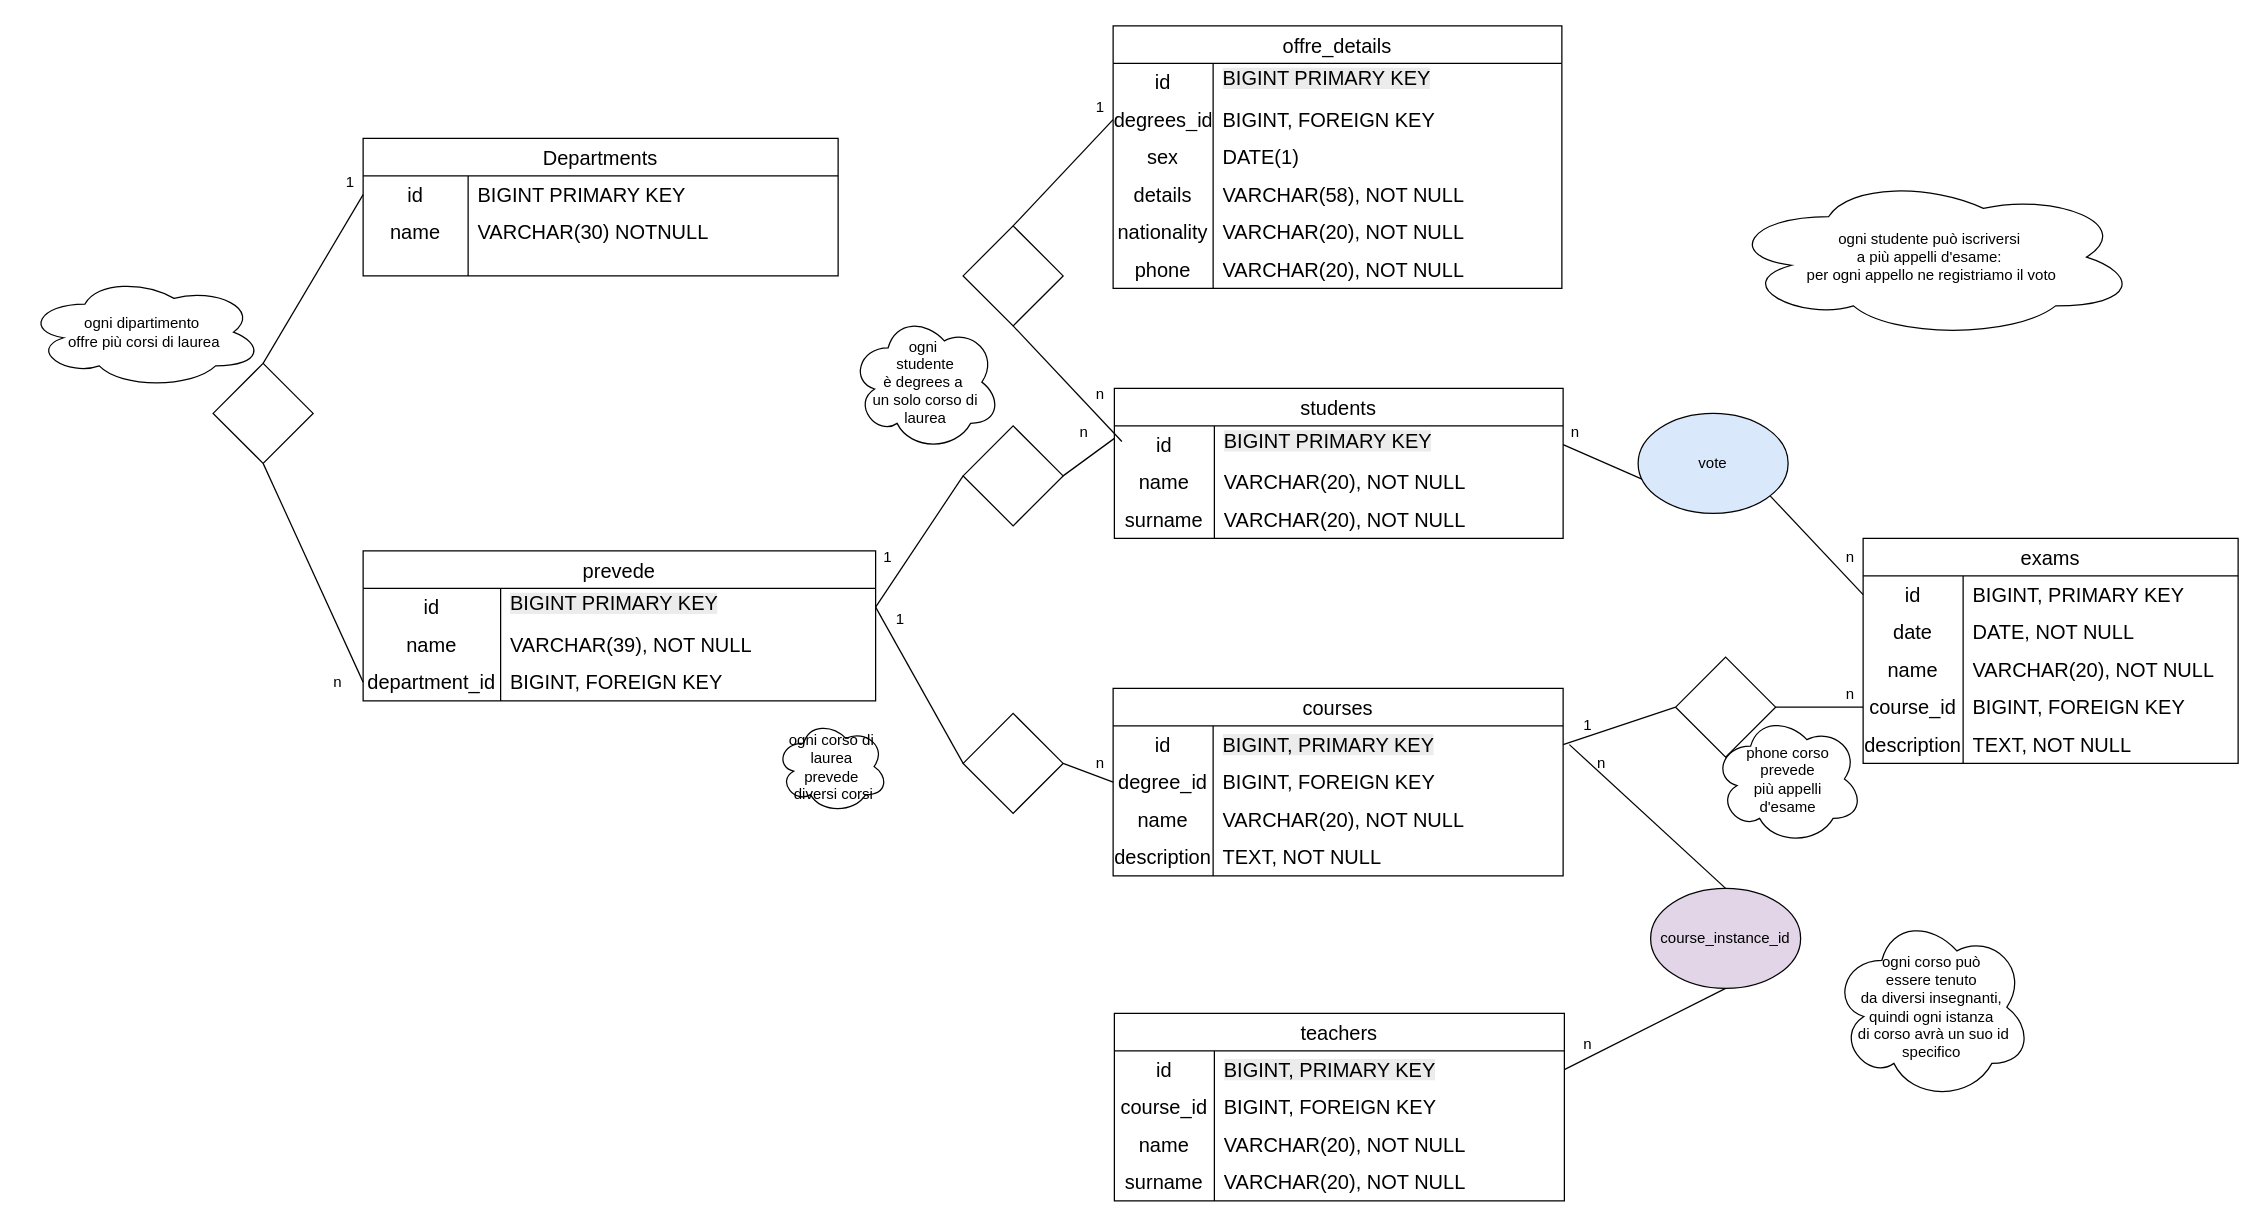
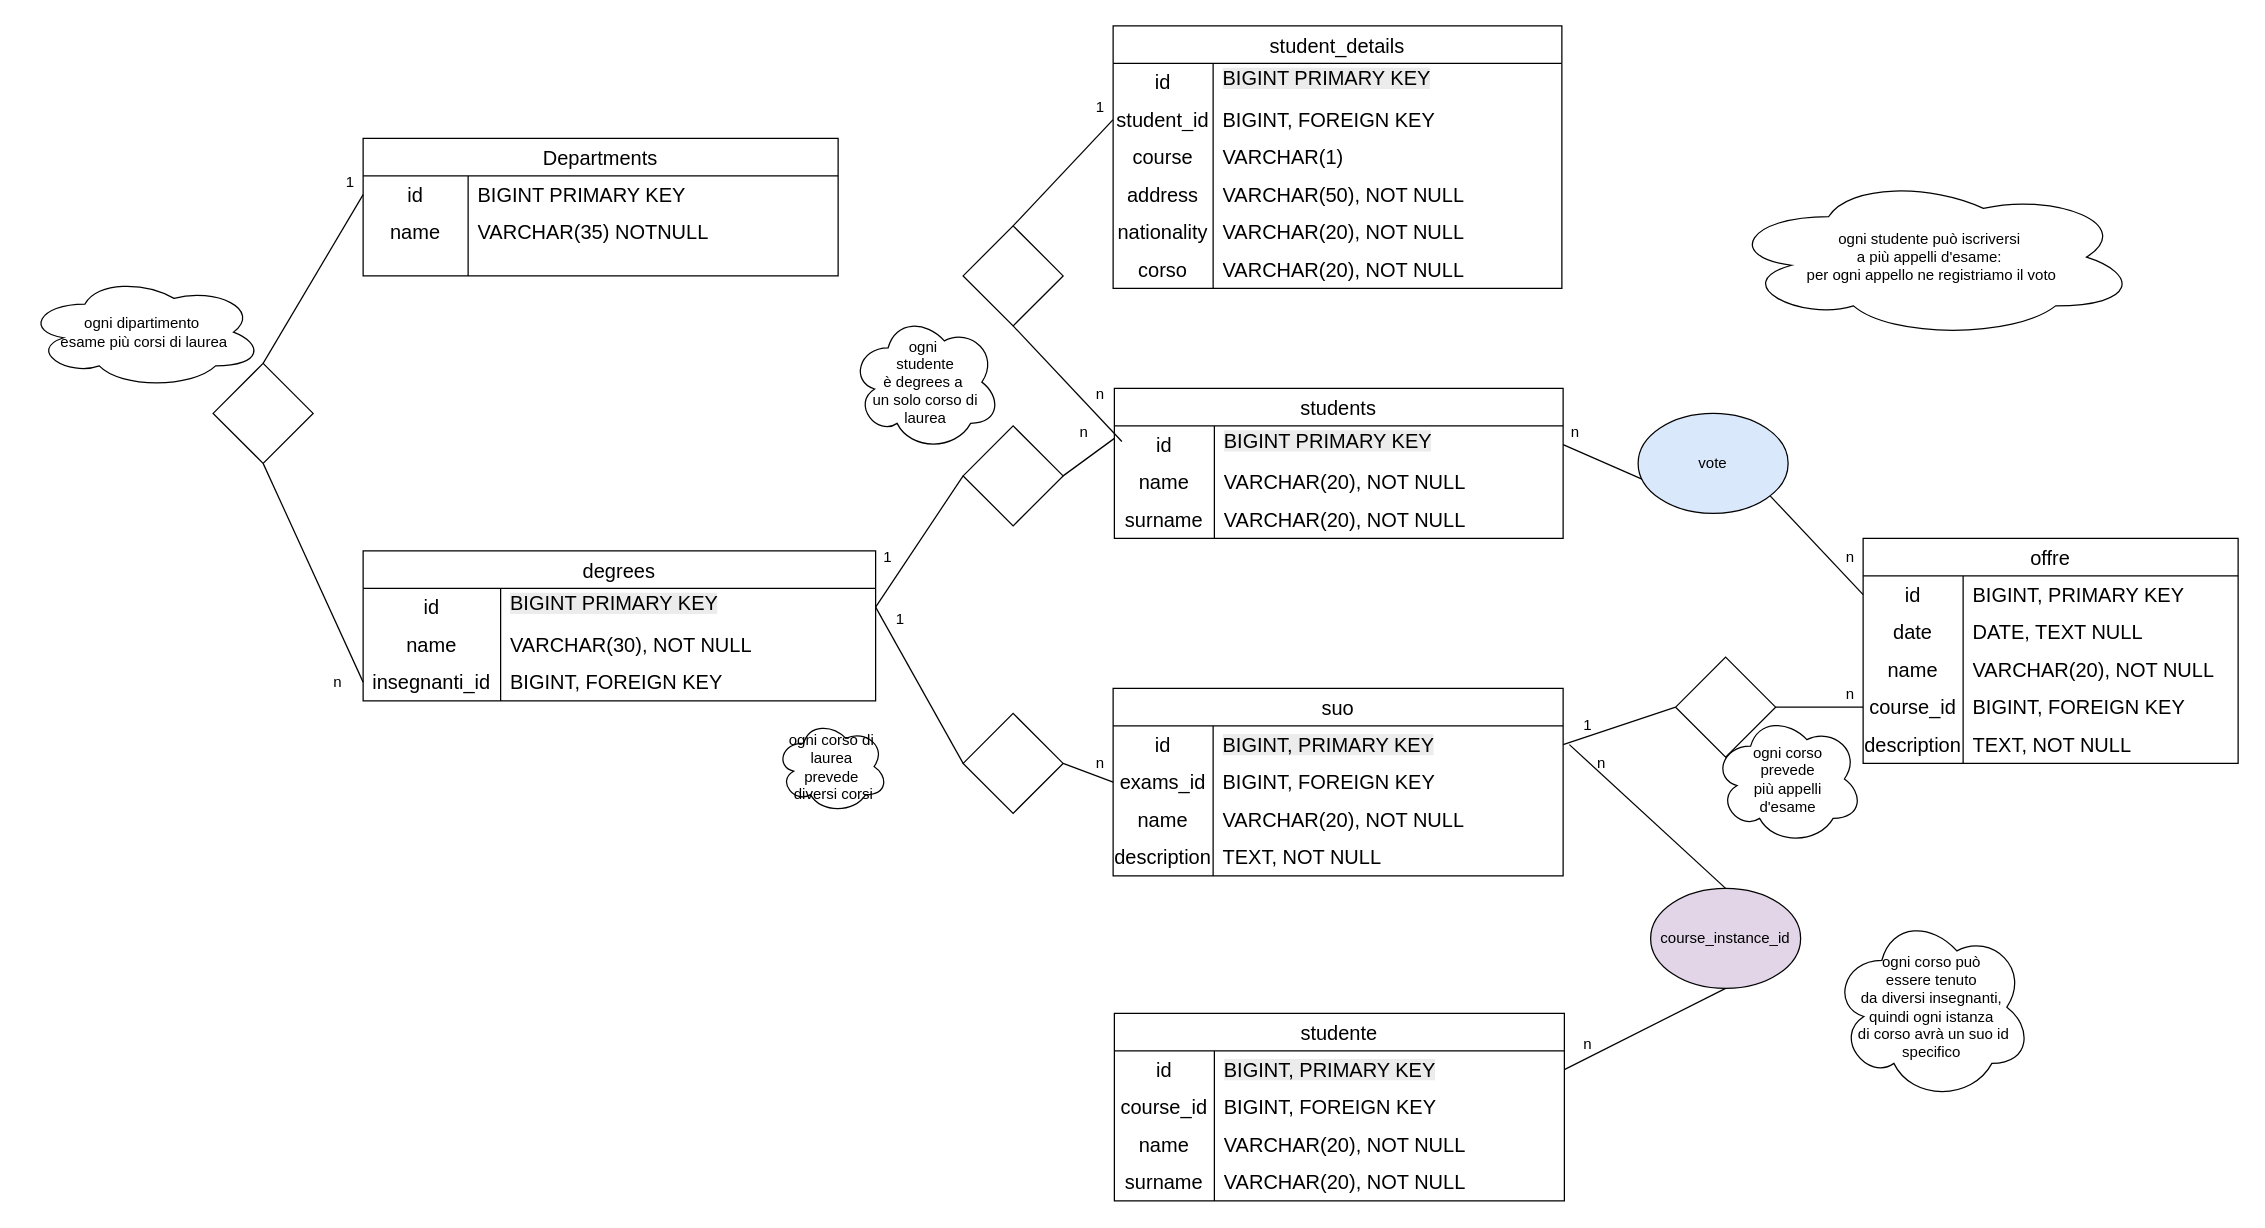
node "offre_details": label "offre_details" -> "student_details"
node "degrees_id": label "degrees_id" -> "student_id"
node "sex": label "sex" -> "course"
node "DATE(1)": label "DATE(1)" -> "VARCHAR(1)"
node "details": label "details" -> "address"
node "VARCHAR(58), NOT NULL": label "VARCHAR(58), NOT NULL" -> "VARCHAR(50), NOT NULL"
node "VARCHAR(30) NOTNULL": label "VARCHAR(30) NOTNULL" -> "VARCHAR(35) NOTNULL"
node "phone": label "phone" -> "corso"
node "ogni dipartimento offre più corsi di laurea": label "ogni dipartimento offre più corsi di laurea" -> "ogni dipartimento esame più corsi di laurea"
node "exams": label "exams" -> "offre"
node "prevede": label "prevede" -> "degrees"
node "DATE, NOT NULL": label "DATE, NOT NULL" -> "DATE, TEXT NULL"
node "VARCHAR(39), NOT NULL": label "VARCHAR(39), NOT NULL" -> "VARCHAR(30), NOT NULL"
node "department_id": label "department_id" -> "insegnanti_id"
node "courses": label "courses" -> "suo"
node "phone corso prevede più appelli d'esame": label "phone corso prevede più appelli d'esame" -> "ogni corso prevede più appelli d'esame"
node "degree_id": label "degree_id" -> "exams_id"
node "teachers": label "teachers" -> "studente"
